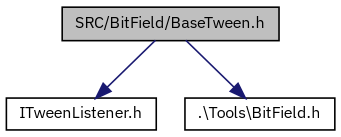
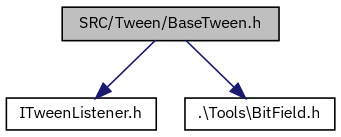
node "SRC/BitField/BaseTween.h": label "SRC/BitField/BaseTween.h" -> "SRC/Tween/BaseTween.h"
